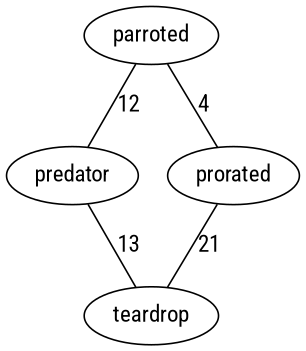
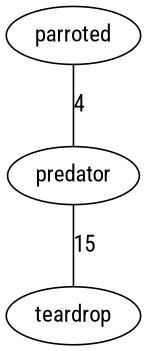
edge "parroted" -- "predator": label "12" -> "4"
node "prorated": removed
edge "predator" -- "teardrop": label "13" -> "15"
